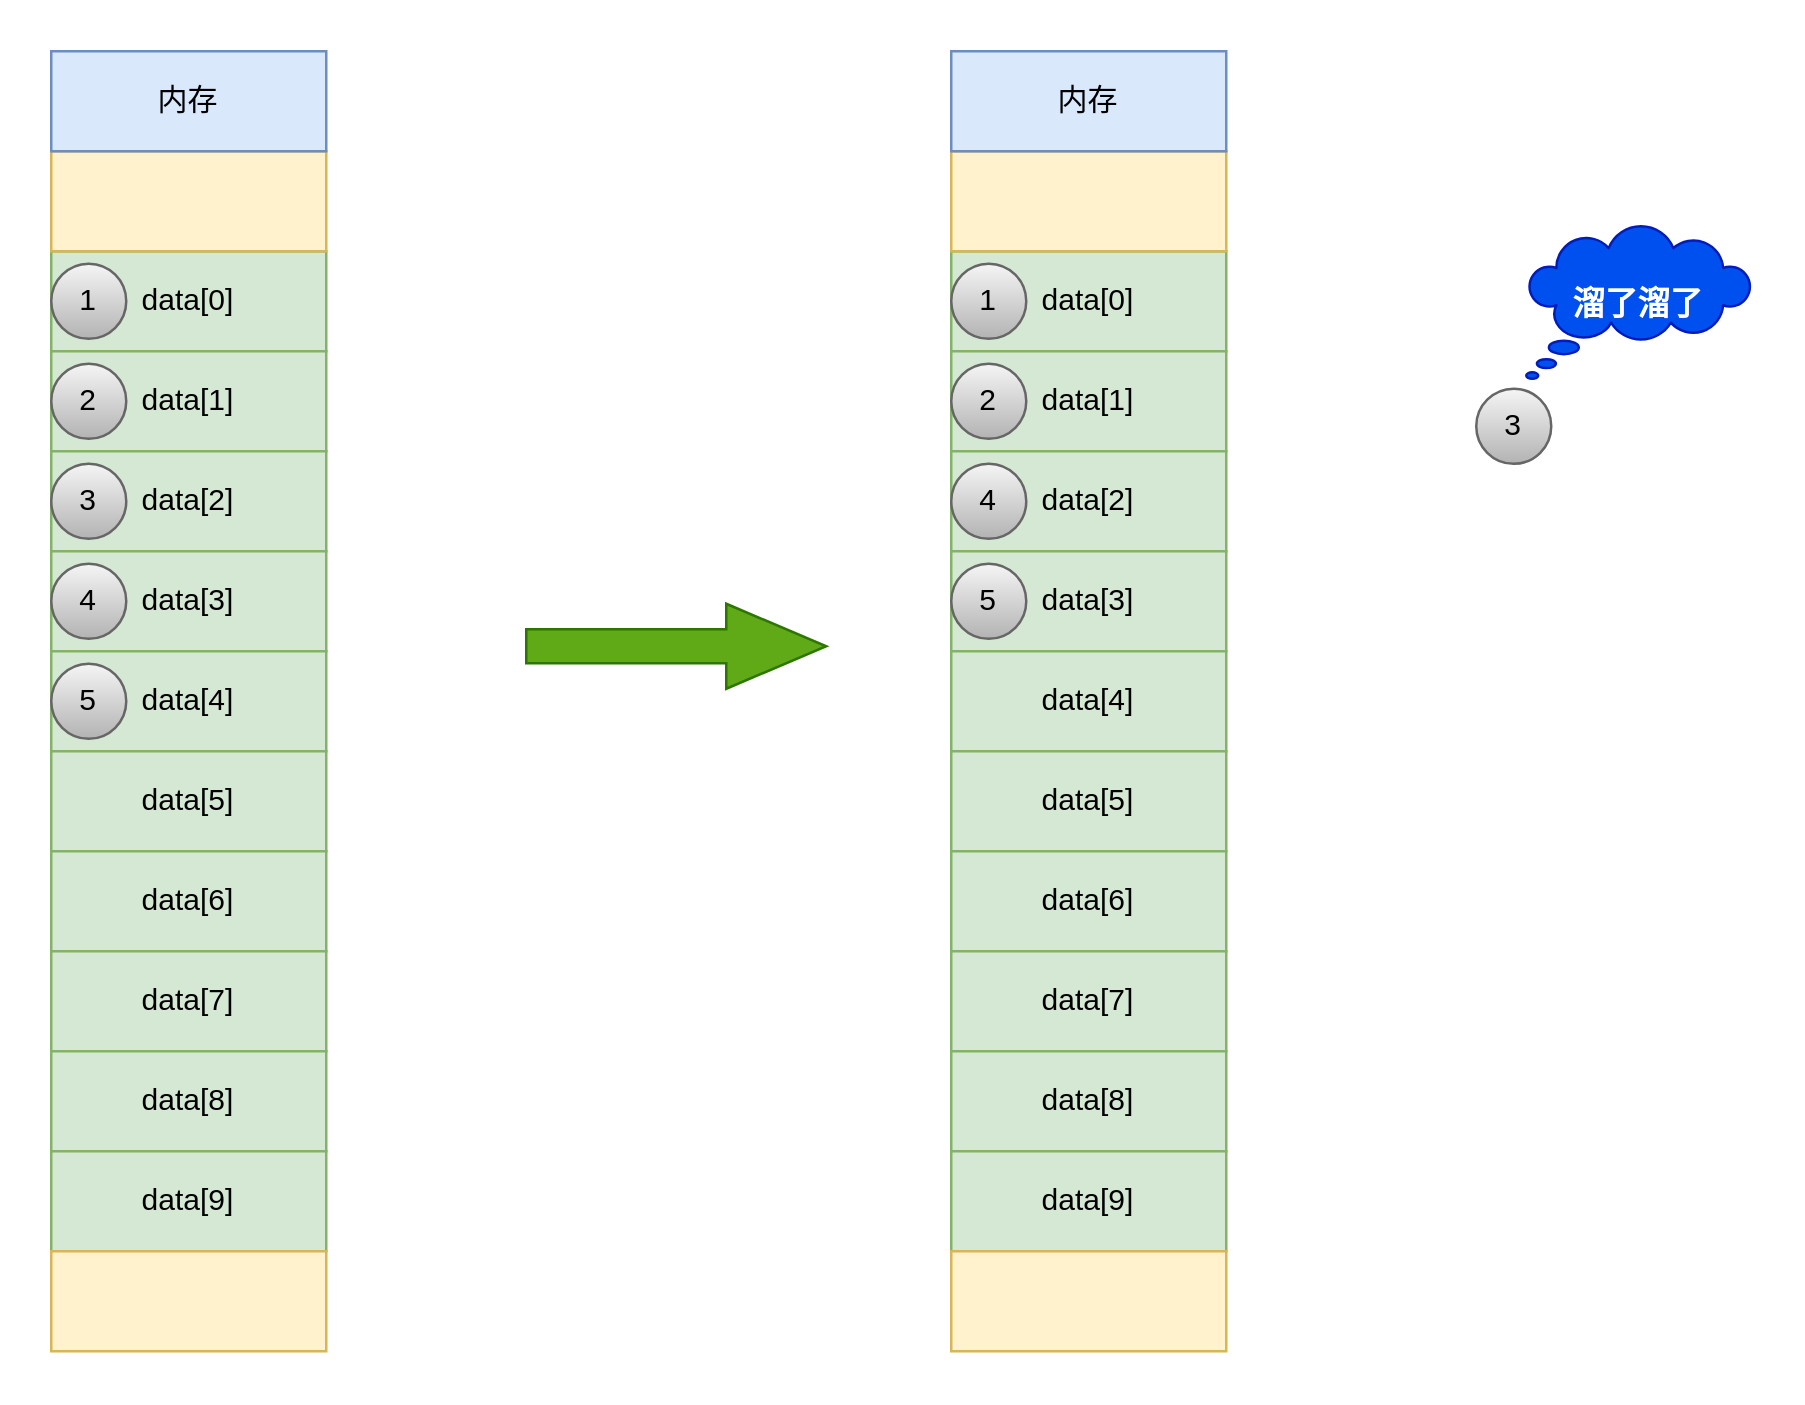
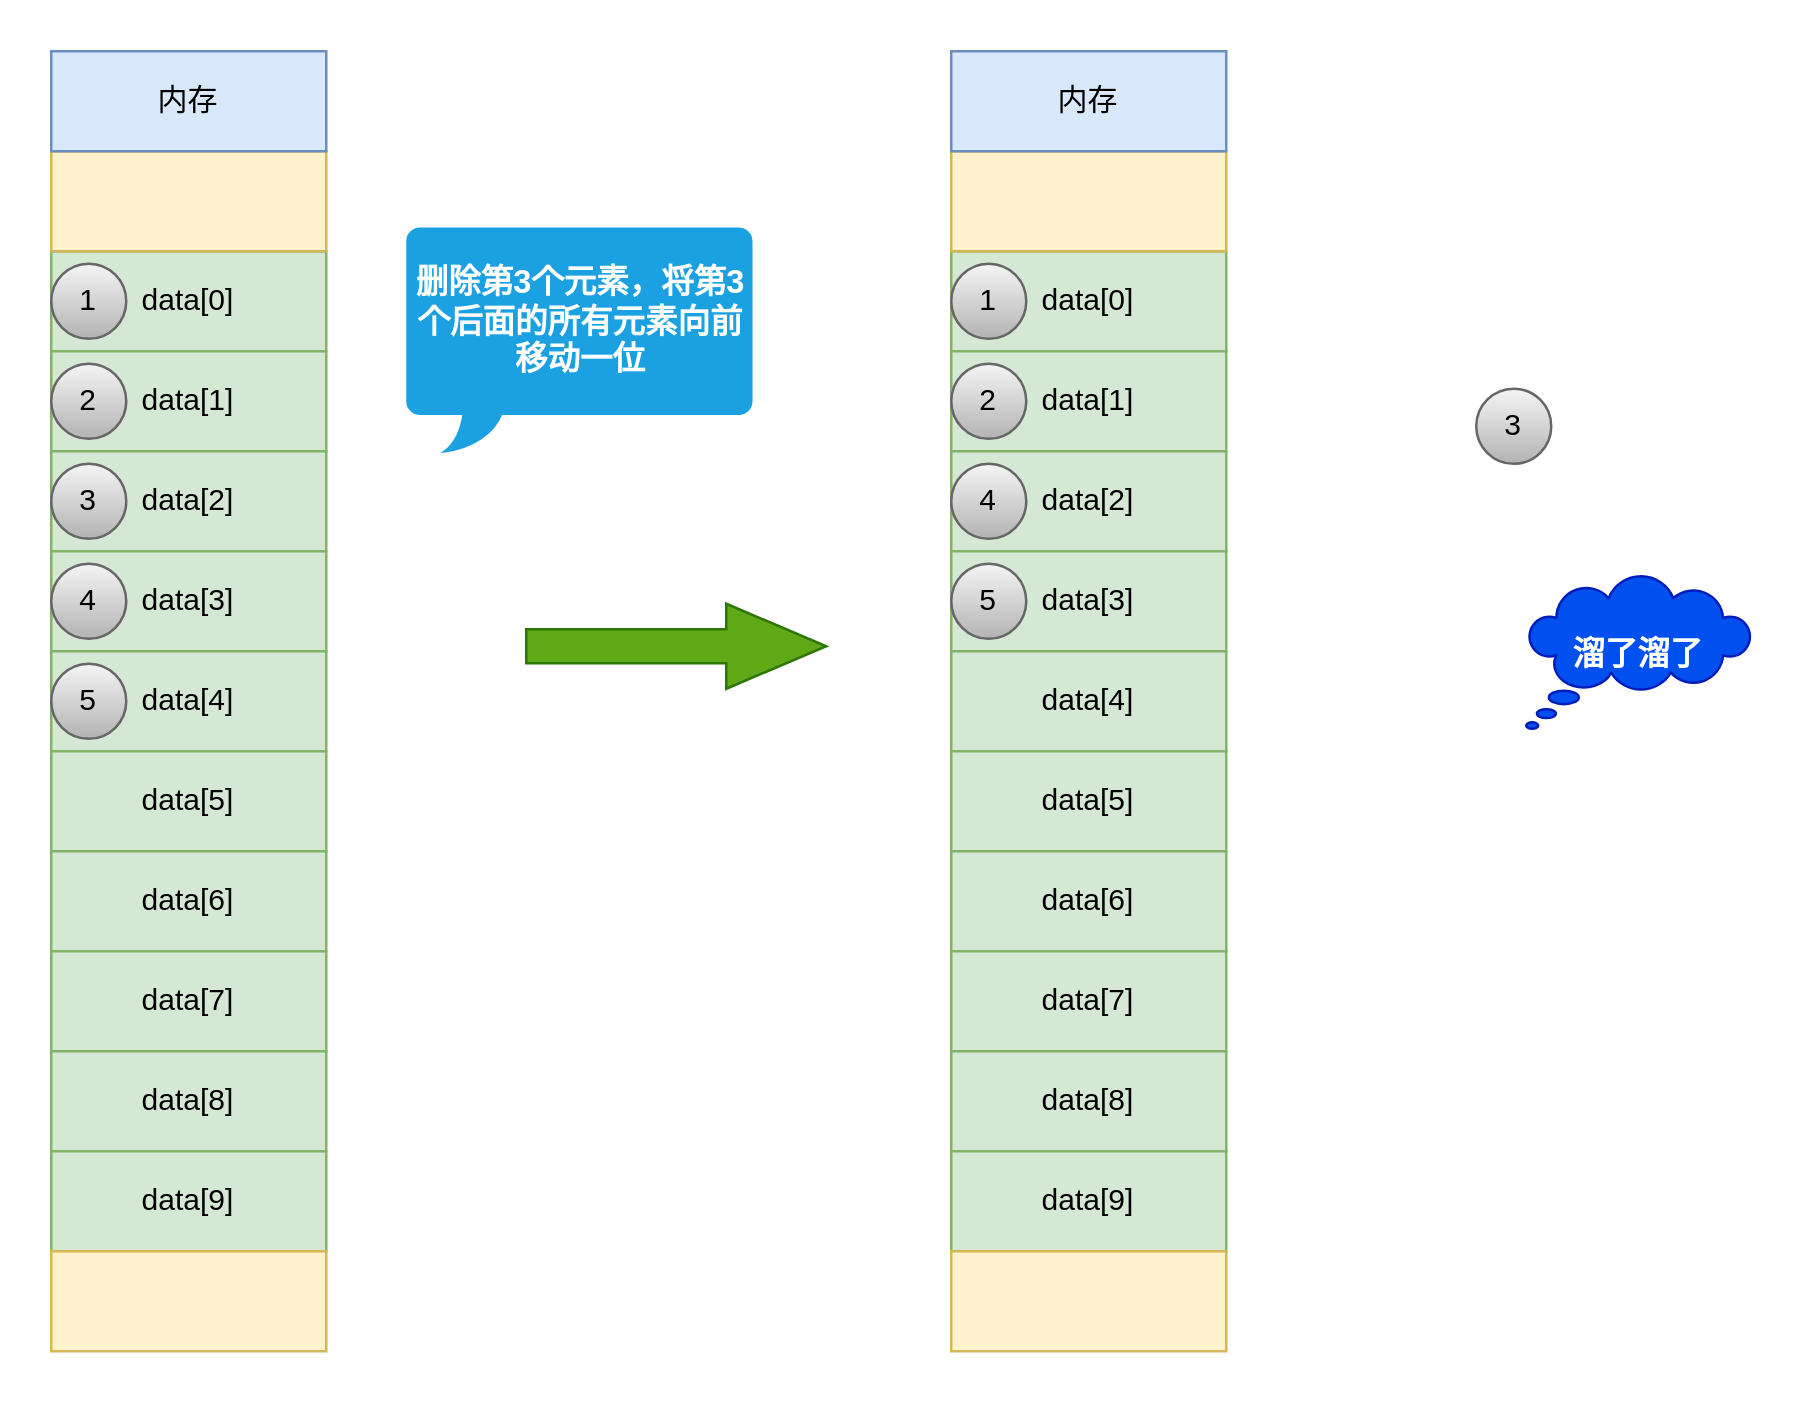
node "溜了溜了": moved (1639, 303) -> (1639, 653)
node "删除第3个元素，将第3个后面的所有元素向前移动一位": added
